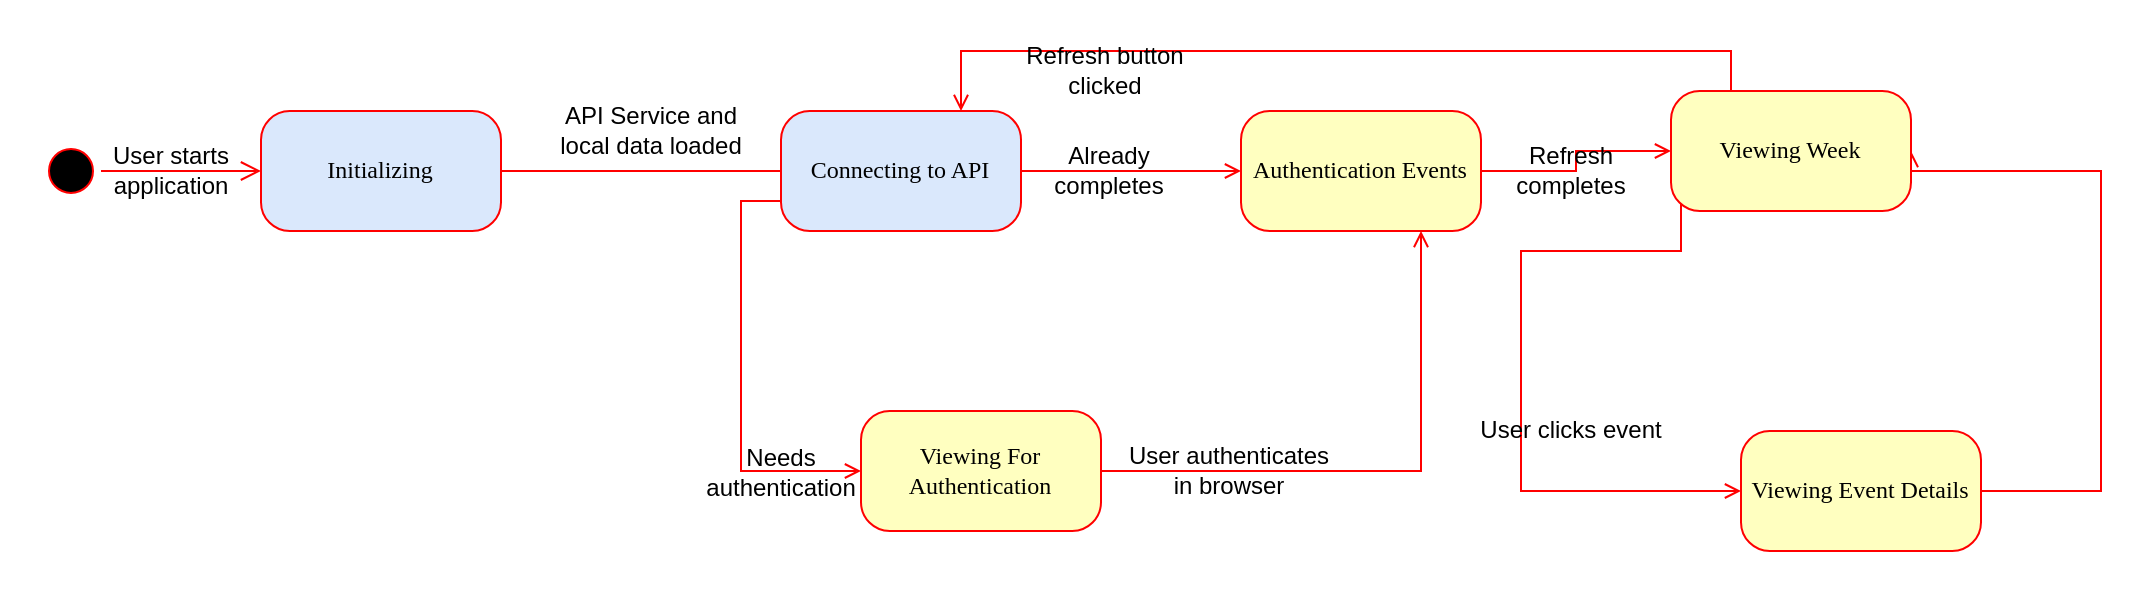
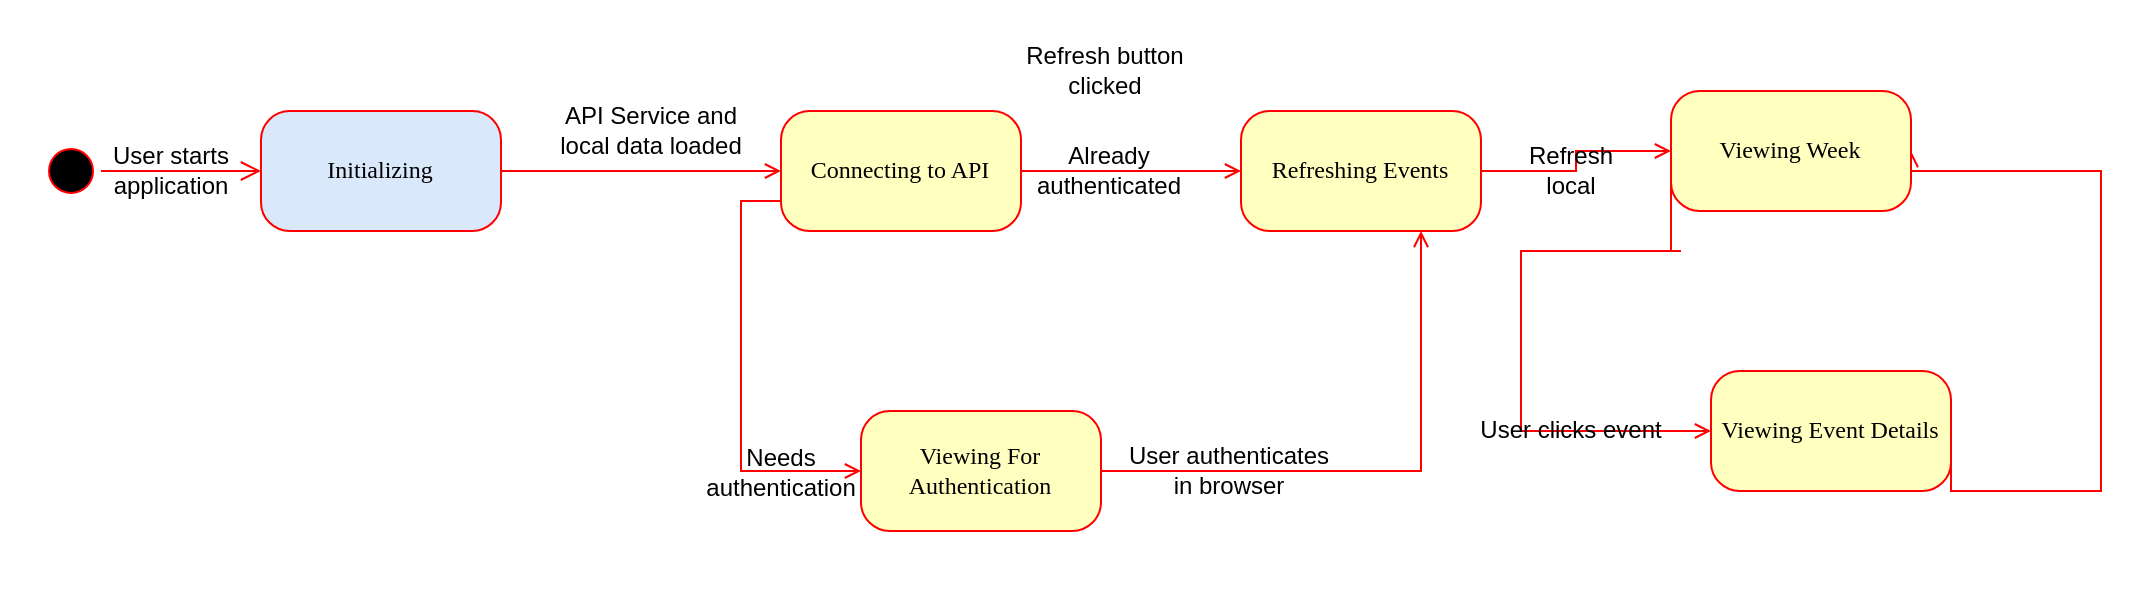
edge "Viewing Week" -> "Connecting to API": removed
edge "Initializing" -- "Connecting to API": arrowhead none -> open
node "Connecting to API": fillcolor #dae8fc -> #ffffc0
node "Already completes": label "Already completes" -> "Already authenticated"
node "Authentication Events": label "Authentication Events" -> "Refreshing Events"
node "Refresh completes": label "Refresh completes" -> "Refresh local"
node "Viewing Event Details": moved (1861, 491) -> (1831, 431)
